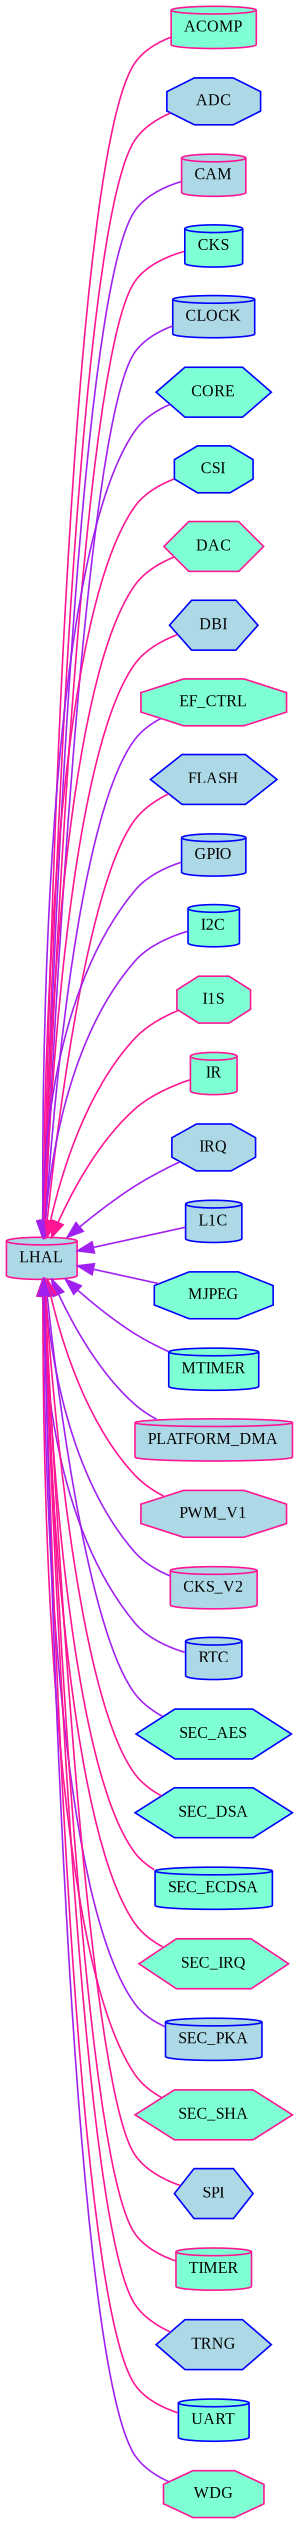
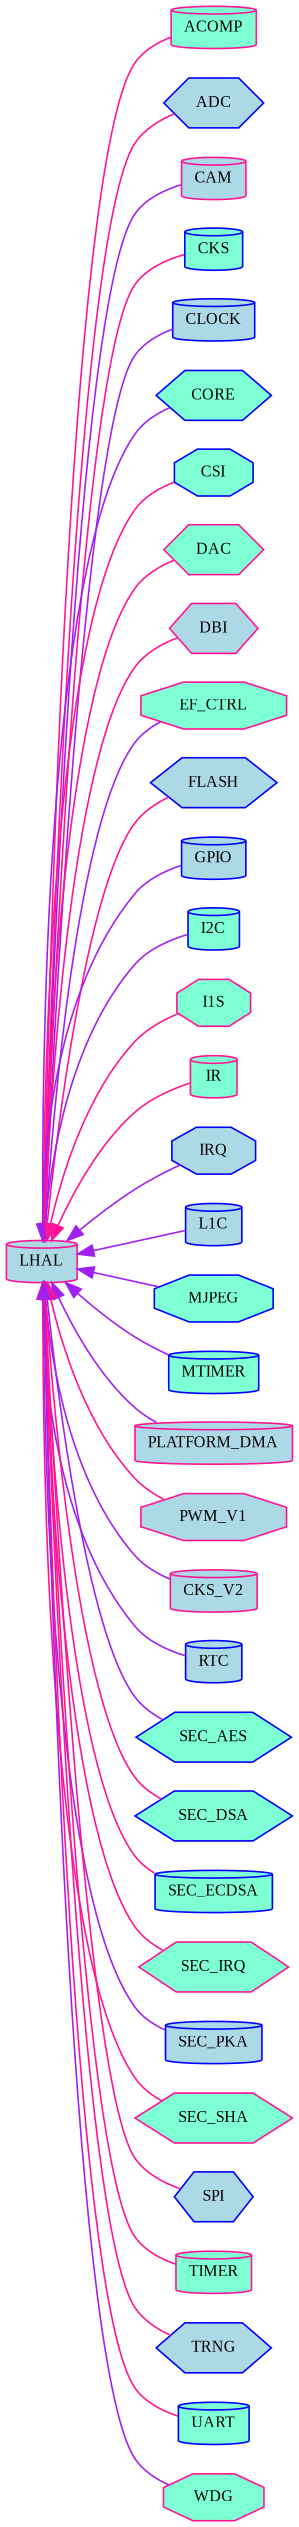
node "ADC": shape octagon -> hexagon
node "DBI": color blue -> deeppink
